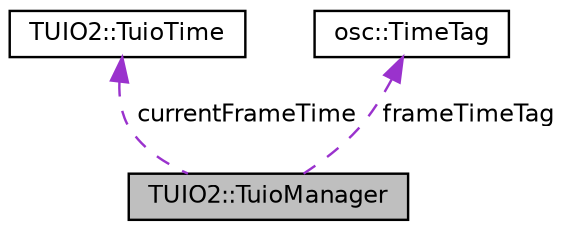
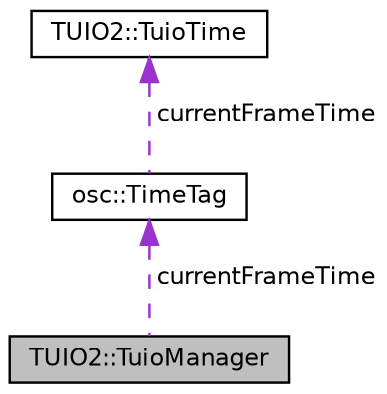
edge "TUIO2::TuioManager" -> "osc::TimeTag": label " frameTimeTag" -> " currentFrameTime"
edge "TUIO2::TuioManager" -> "TUIO2::TuioTime": now "osc::TimeTag" -> "TUIO2::TuioTime"
